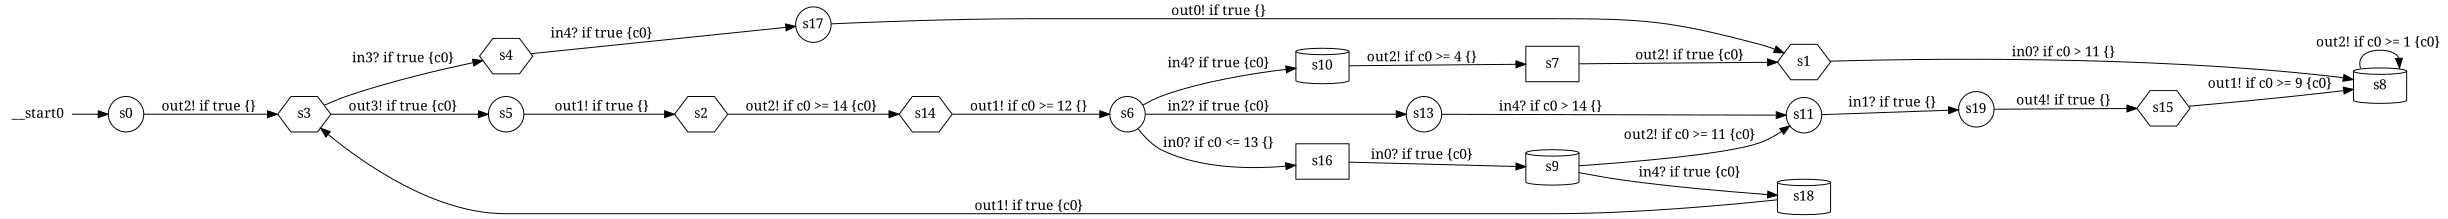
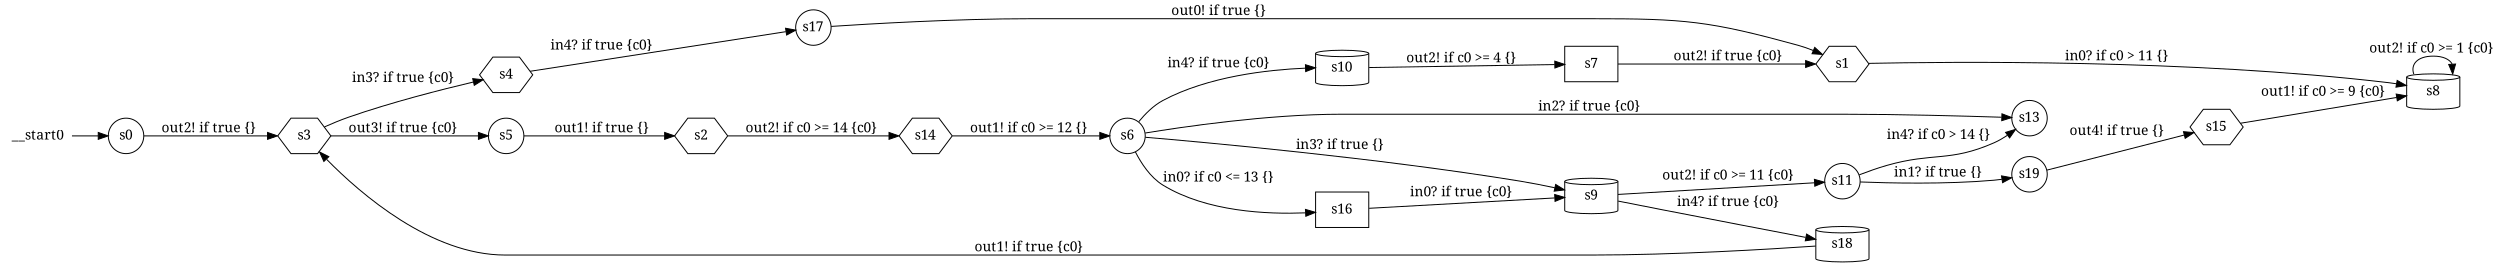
edge "s13" -> "s11": reversed
edge "s6" -> "s9": added, label "in3? if true {}"
